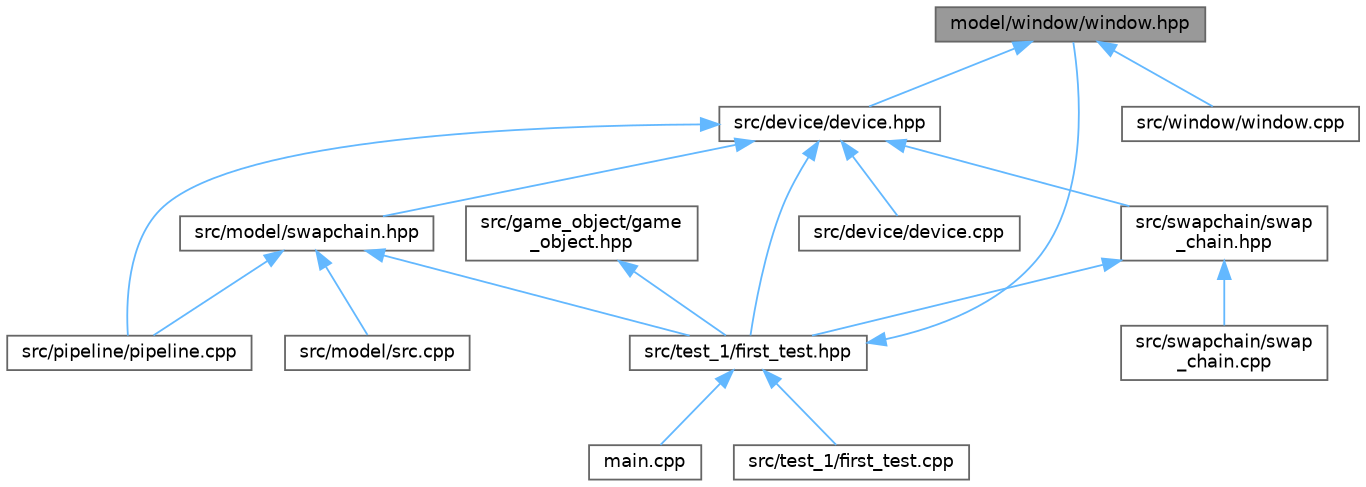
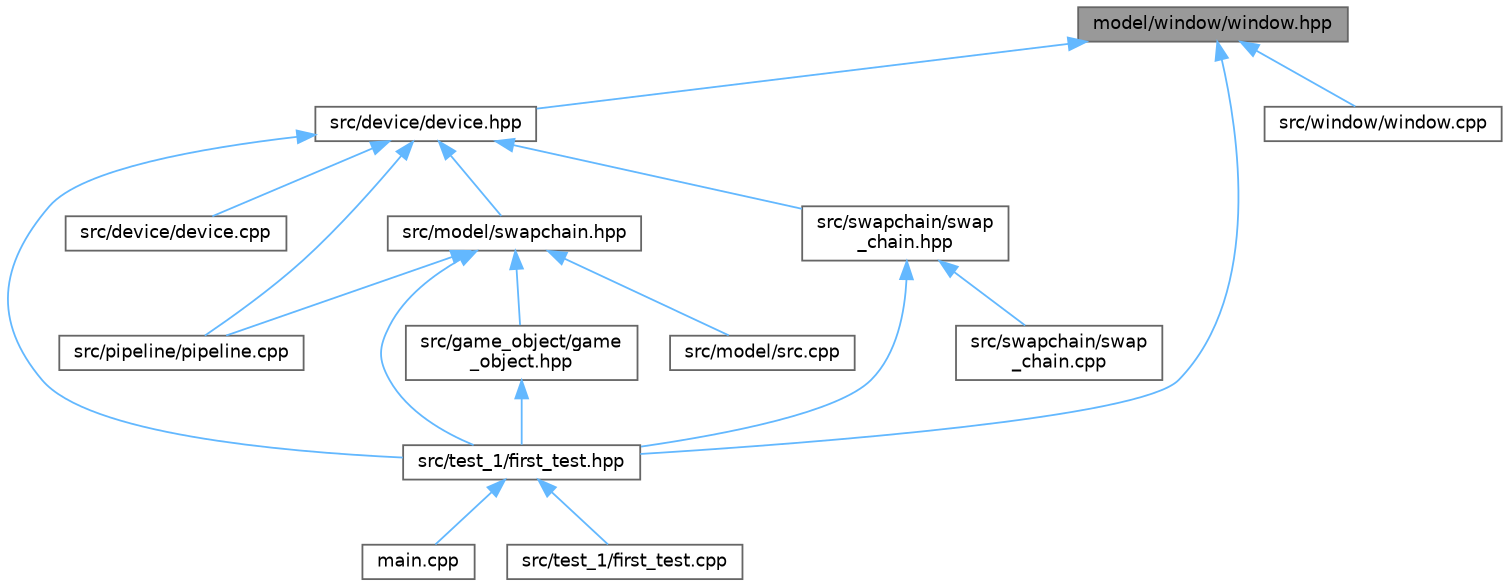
edge "model/window/window.hpp" -> "src/test_1/first_test.hpp": reversed
edge "src/game_object/game _object.hpp" -> "src/model/swapchain.hpp": added
